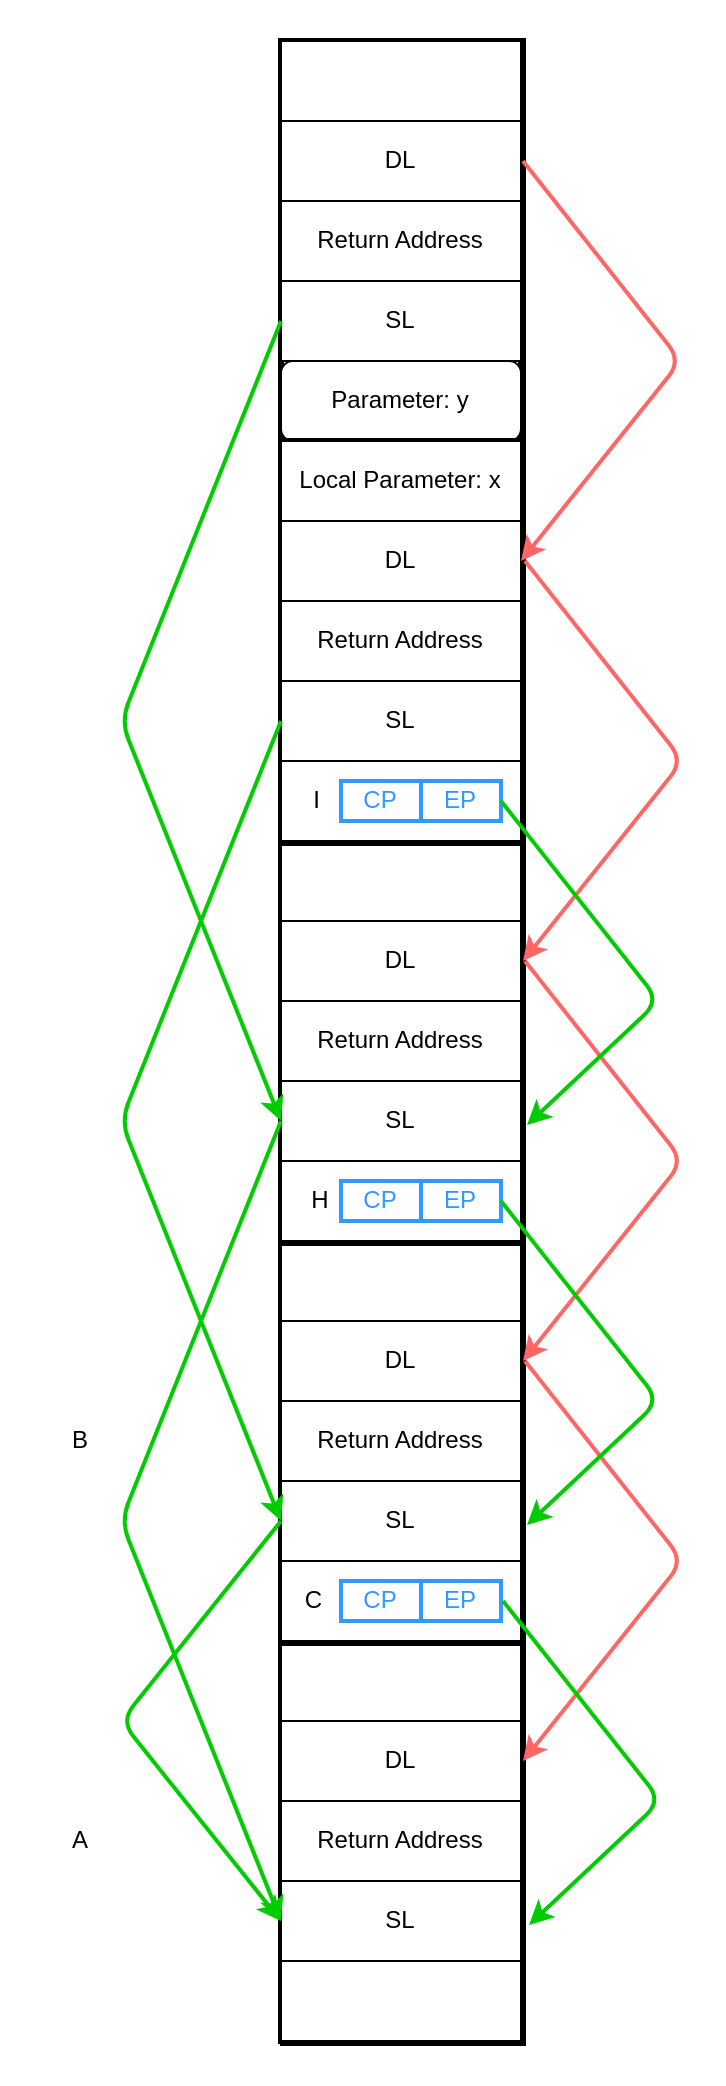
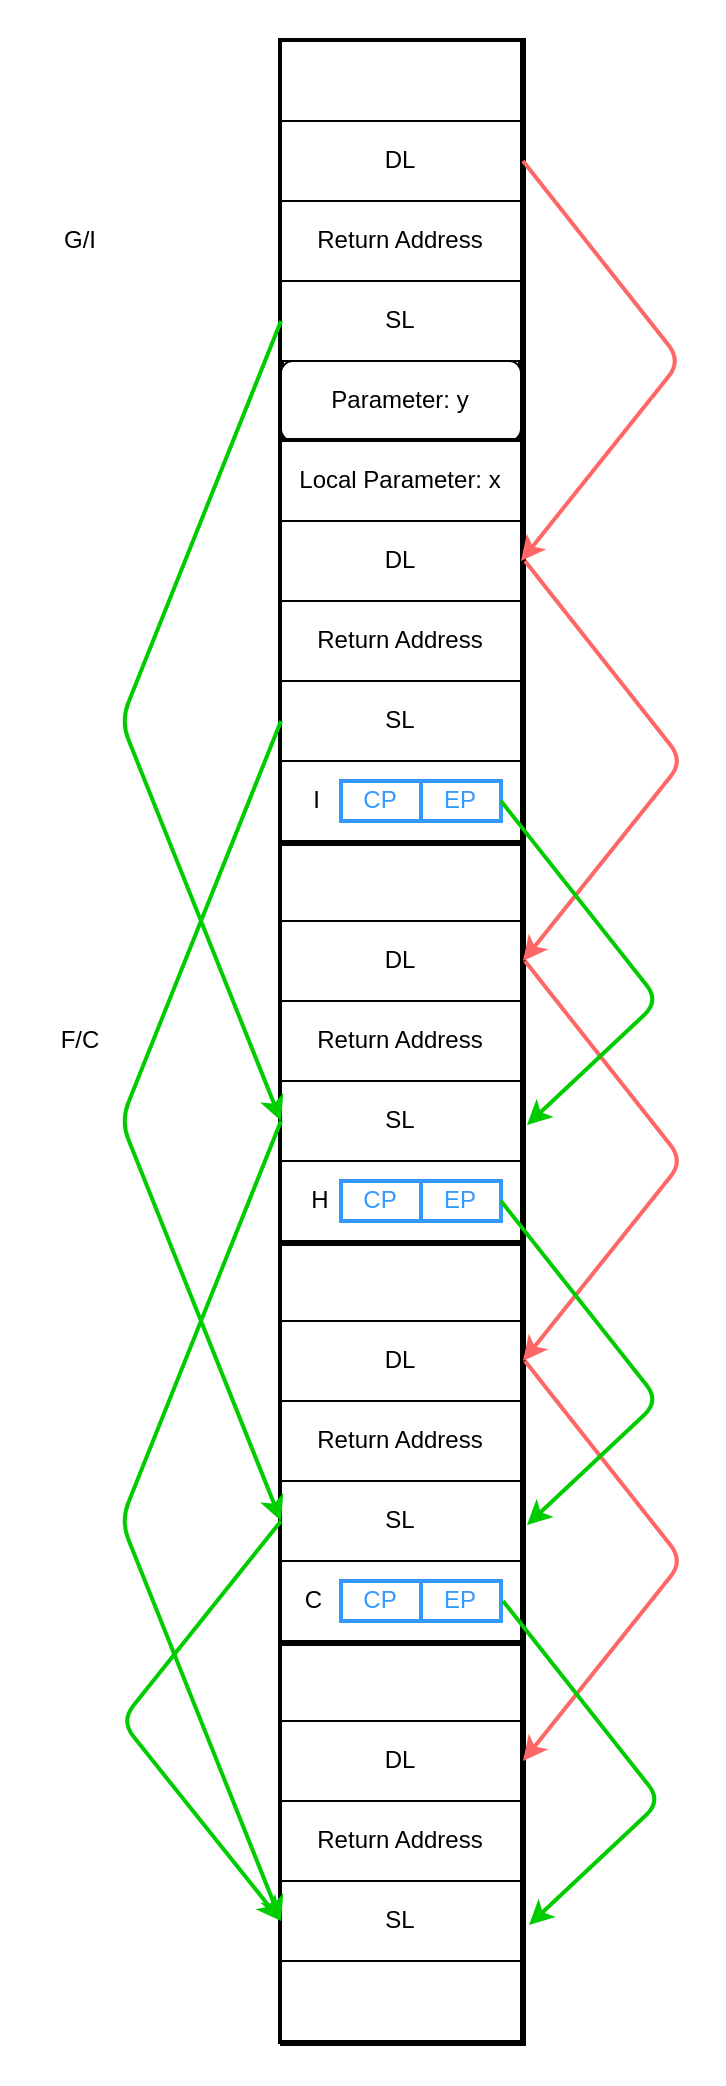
node "G/I": added
node "F/C": added
node "B": removed
node "A": removed
